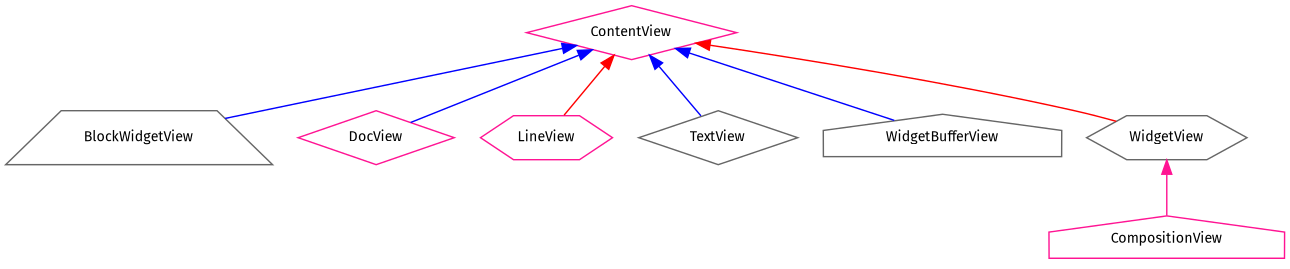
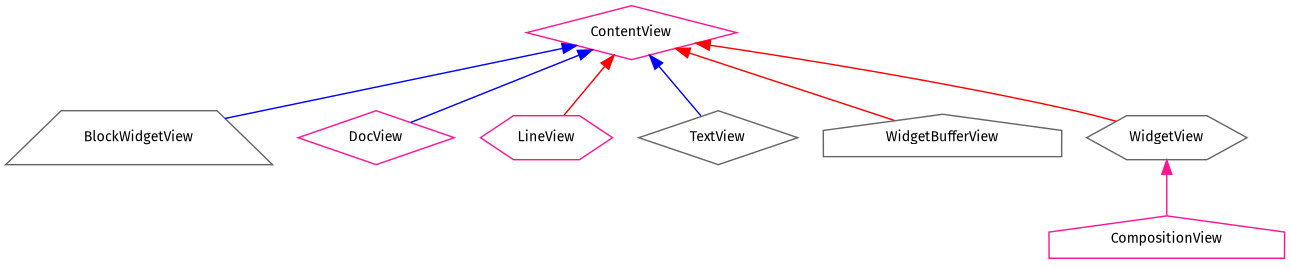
edge "WidgetBufferView" -> "ContentView": color blue -> red
